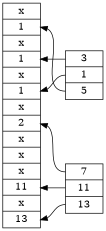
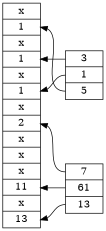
node "7": text "11" -> "61"
